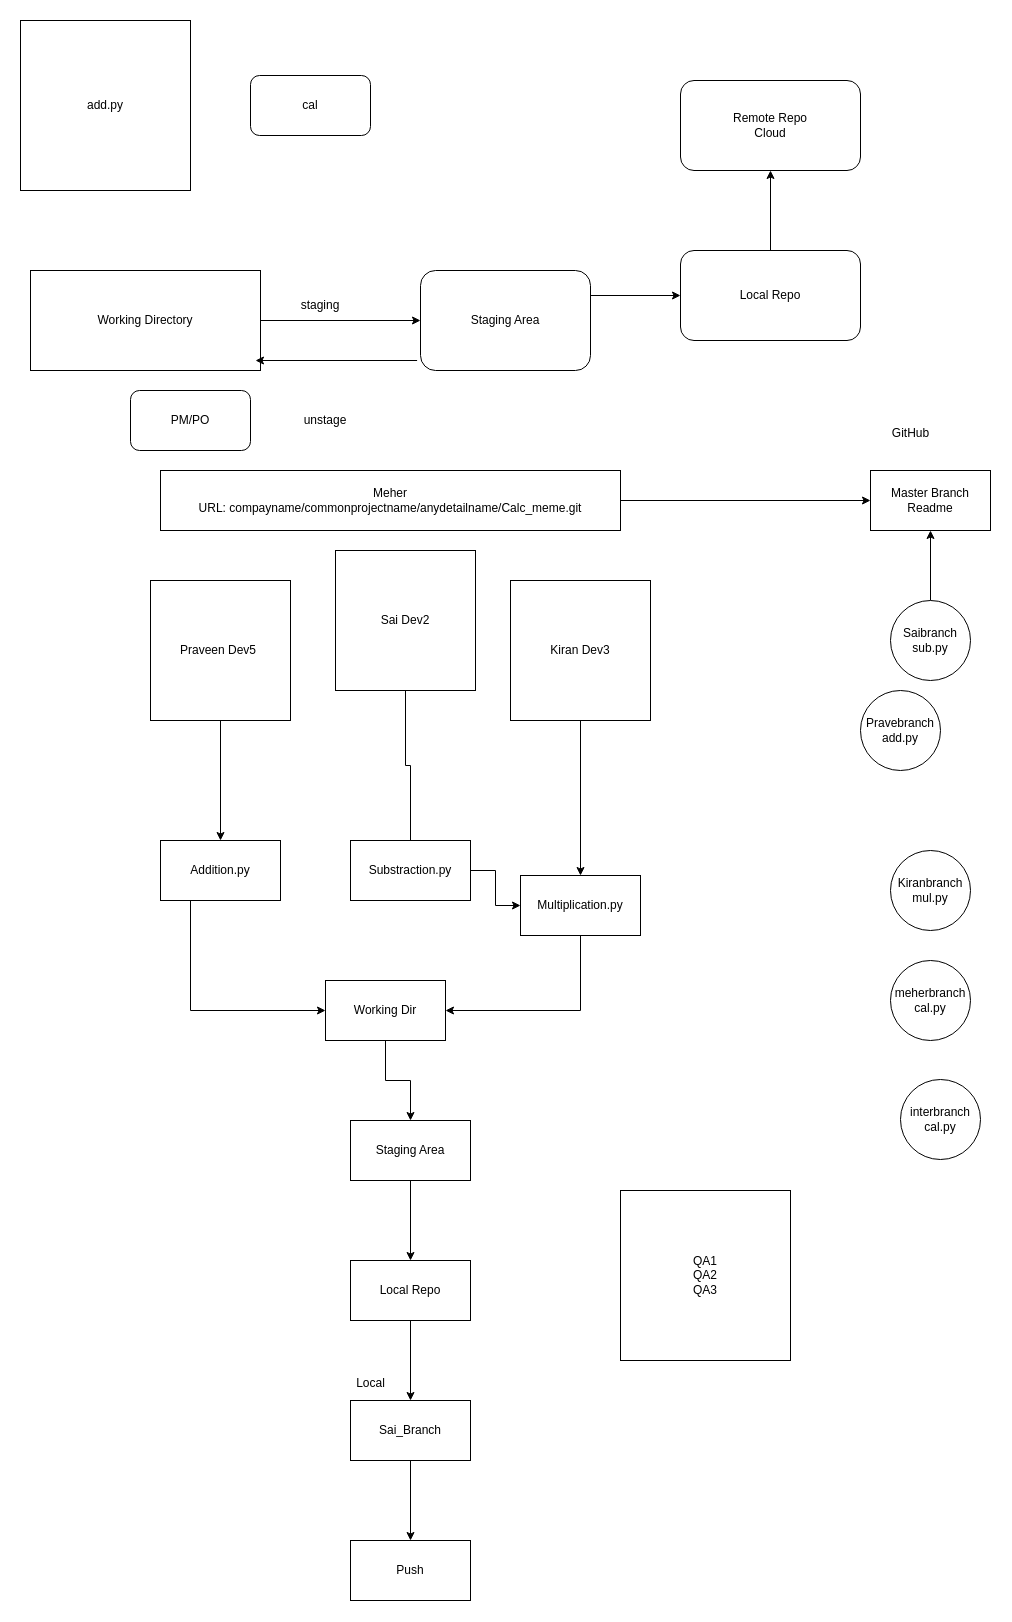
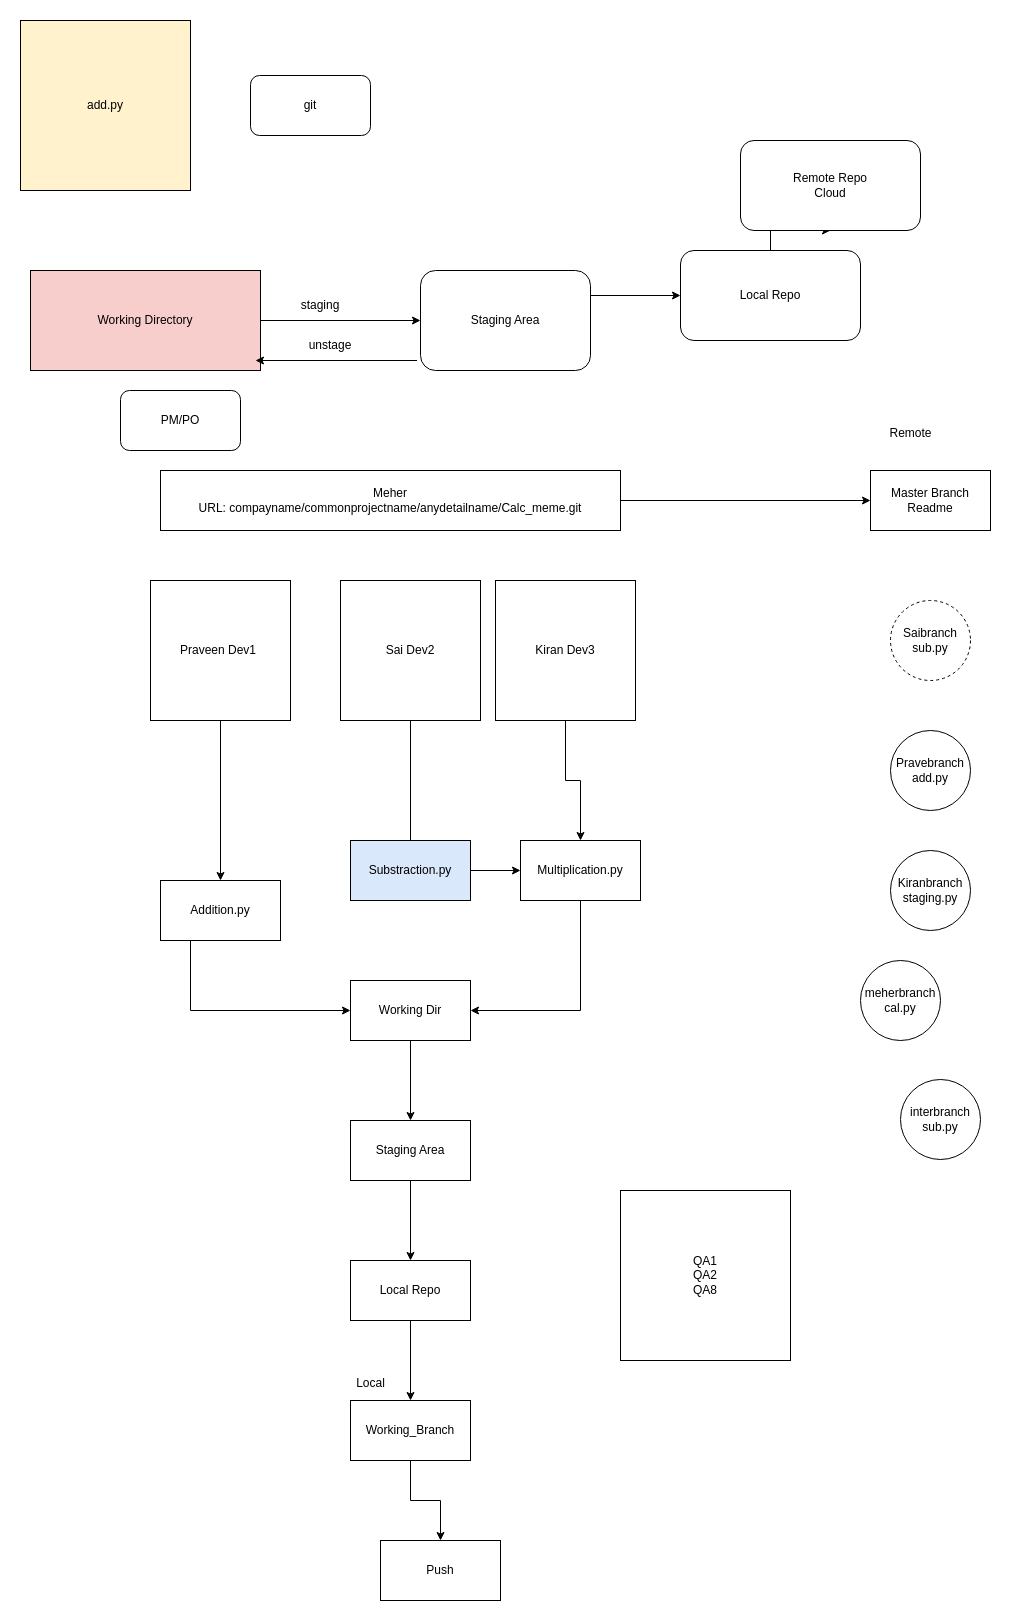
node "add.py": fillcolor #ffffff -> #fff2cc
node "cal": label "cal" -> "git"
node "Remote Repo Cloud": moved (771, 126) -> (831, 186)
node "Working Directory": fillcolor #ffffff -> #f8cecc
node "PM/PO": moved (191, 421) -> (181, 421)
node "unstage": moved (326, 421) -> (331, 346)
node "GitHub": label "GitHub" -> "Remote"
edge "Saibranch sub.py" -> "Master Branch Readme": removed
node "Sai Dev2": moved (406, 621) -> (411, 651)
node "Saibranch sub.py": style solid -> dashed
node "Praveen Dev5": label "Praveen Dev5" -> "Praveen Dev1"
node "Kiran Dev3": moved (581, 651) -> (566, 651)
node "Pravebranch add.py": moved (901, 731) -> (931, 771)
node "Addition.py": moved (221, 871) -> (221, 911)
node "Substraction.py": fillcolor #ffffff -> #dae8fc
node "Kiranbranch mul.py": label "Kiranbranch mul.py" -> "Kiranbranch staging.py"
node "Multiplication.py": moved (581, 906) -> (581, 871)
node "meherbranch cal.py": moved (931, 1001) -> (901, 1001)
node "Working Dir": moved (386, 1011) -> (411, 1011)
node "interbranch cal.py": label "interbranch cal.py" -> "interbranch sub.py"
node "QA1 QA2 QA3": label "QA1 QA2 QA3" -> "QA1 QA2 QA8"
node "Sai_Branch": label "Sai_Branch" -> "Working_Branch"
node "Push": moved (411, 1571) -> (441, 1571)
